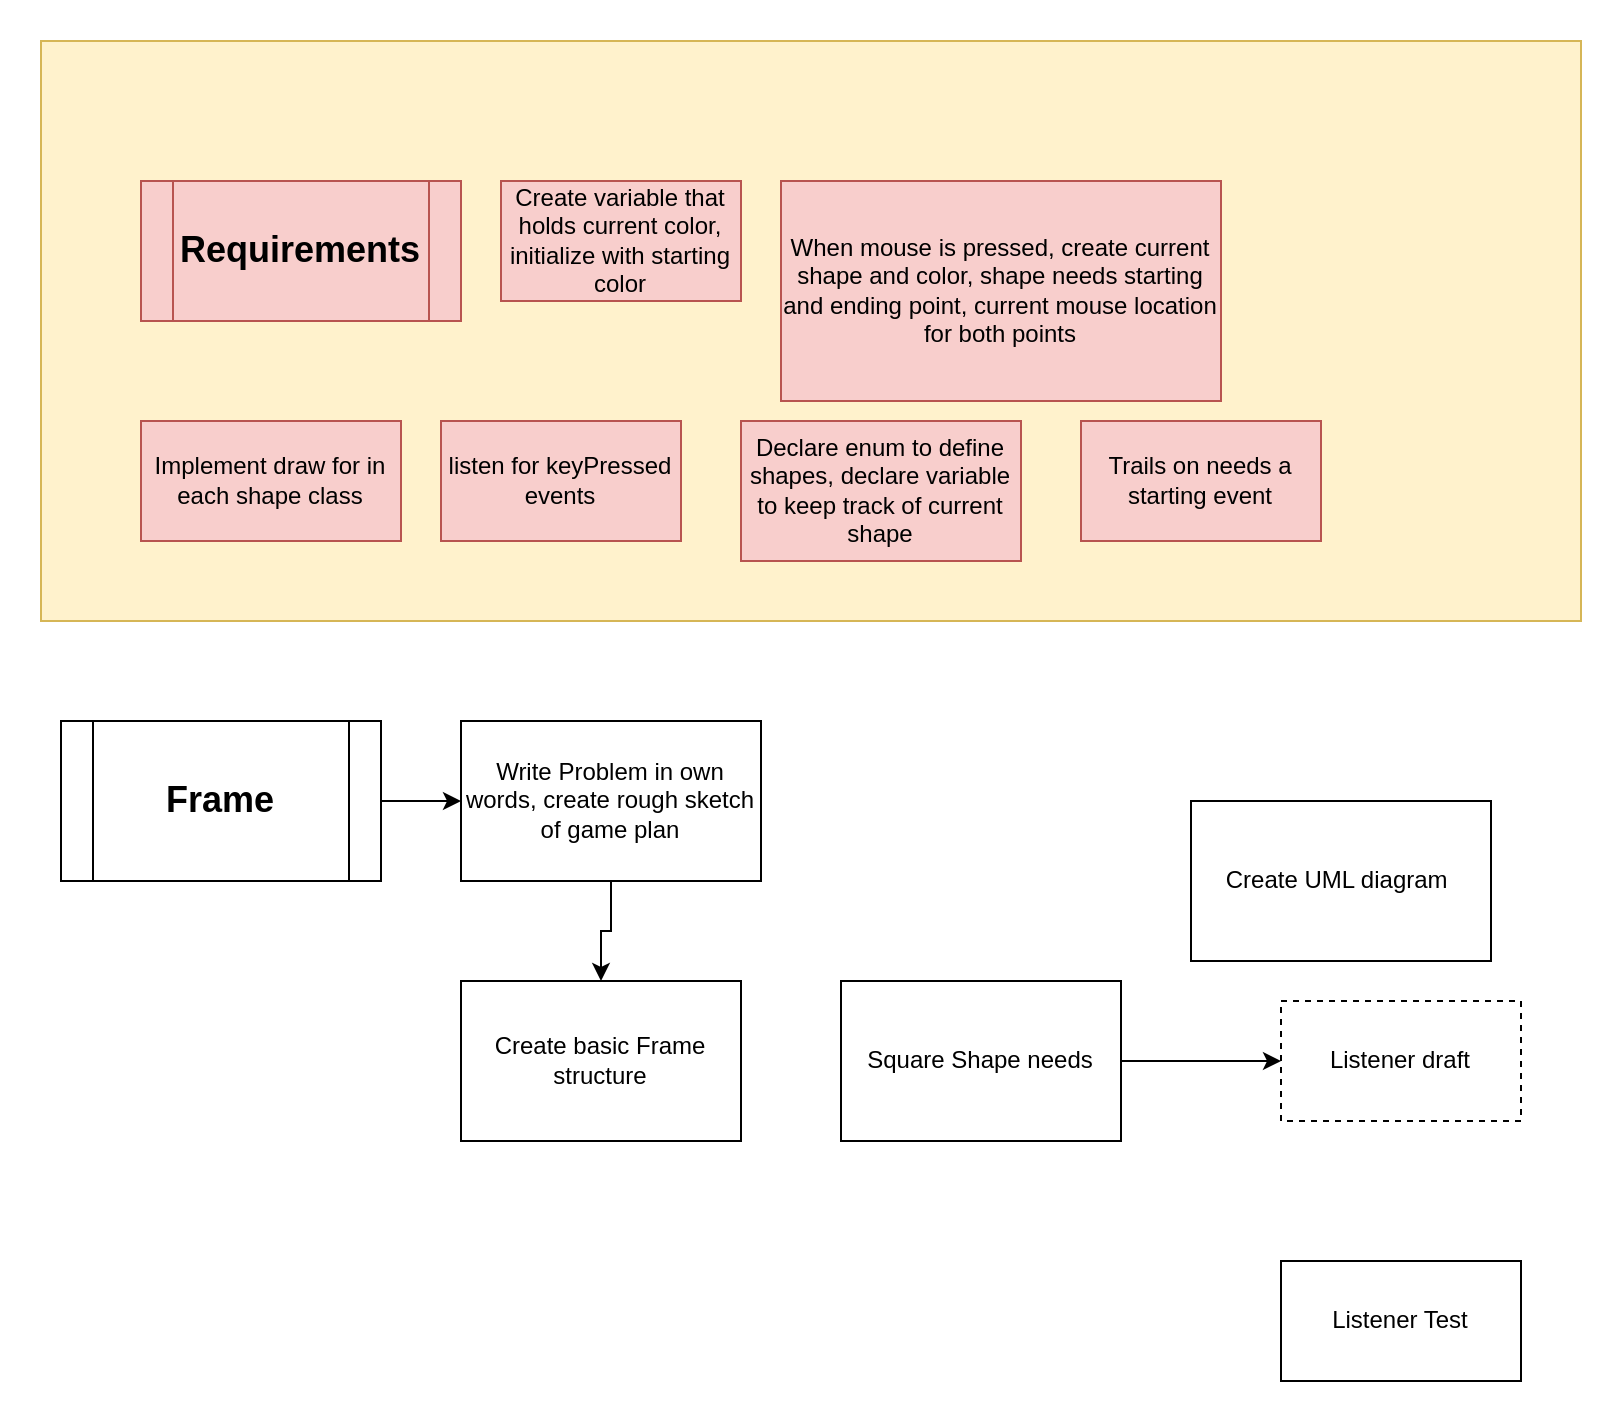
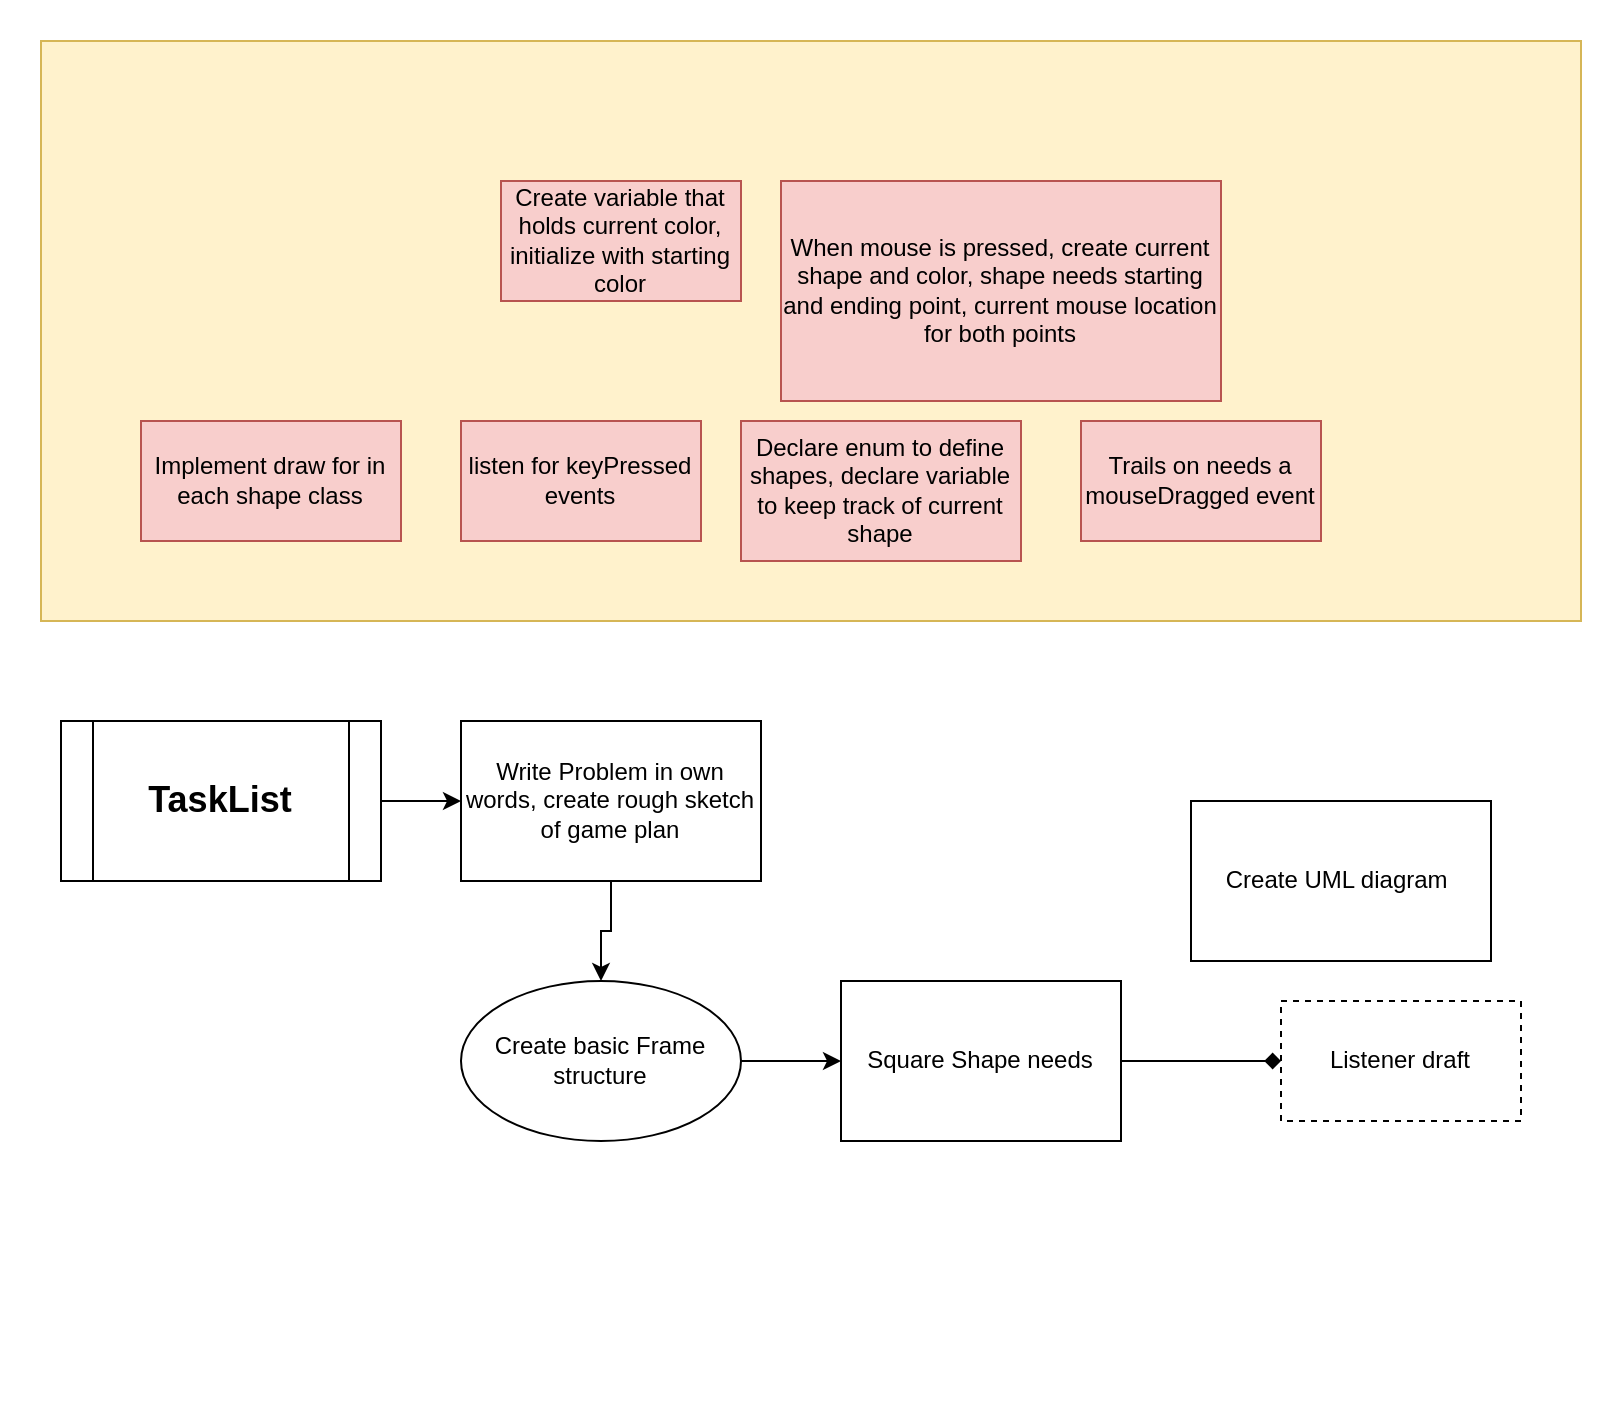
node "Requirements": removed
node "listen for keyPressed events": moved (561, 481) -> (581, 481)
node "Trails on needs a starting event": label "Trails on needs a starting event" -> "Trails on needs a mouseDragged event"
node "Frame": label "Frame" -> "TaskList"
node "Create basic Frame structure": shape rectangle -> ellipse
edge "Create basic Frame structure" -> "Square Shape needs": added
edge "Square Shape needs" -> "Listener draft": arrowhead classic -> diamond
node "Listener Test": removed
